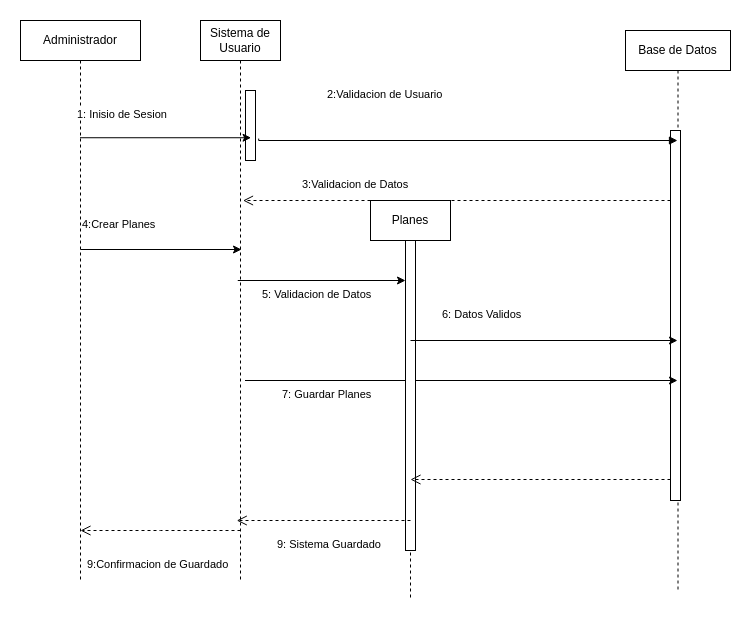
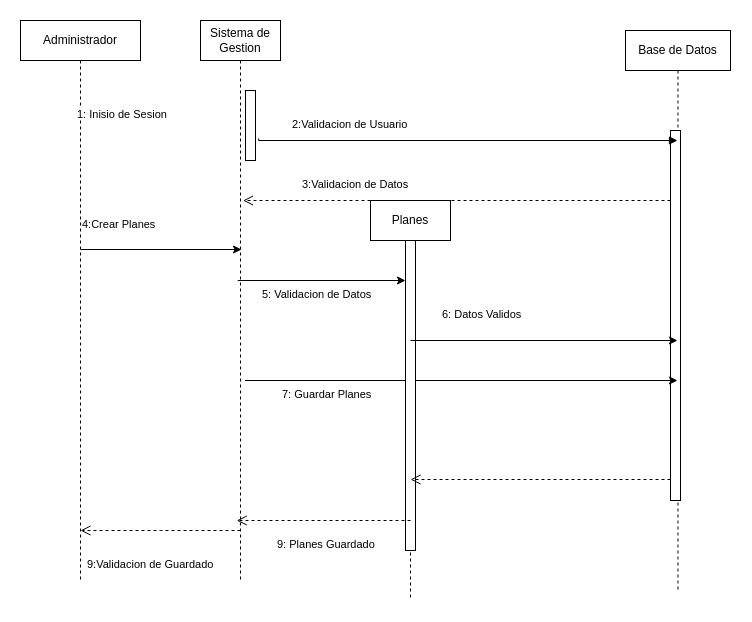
node "Sistema de Usuario": label "Sistema de Usuario" -> "Sistema de Gestion"
node "2:Validacion de Usuario": moved (381, 101) -> (346, 131)
edge "Administrador" -> "1: Inisio de Sesion": removed
node "9: Sistema Guardado": label "9: Sistema Guardado" -> "9: Planes Guardado"
node "9:Confirmacion de Guardado": label "9:Confirmacion de Guardado" -> "9:Validacion de Guardado"
